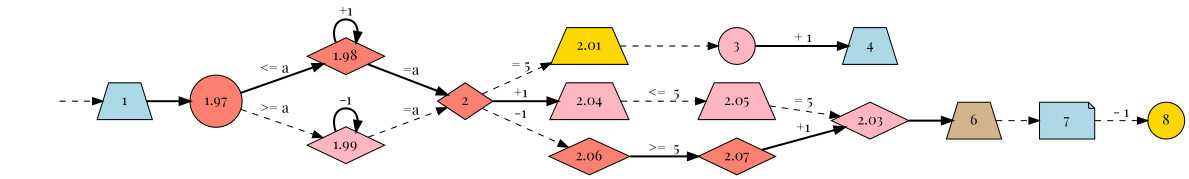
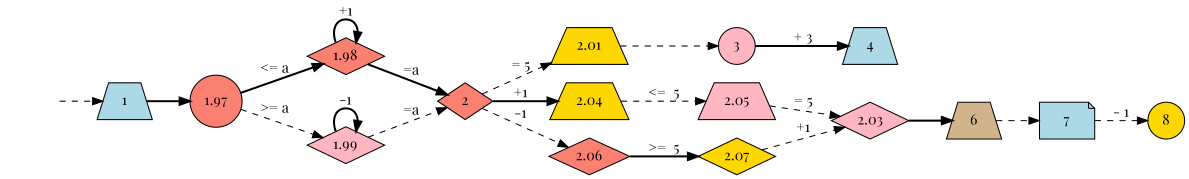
edge "3" -> "4": label "+ 1" -> "+ 3"
node "2.04": fillcolor lightpink -> gold
edge "2.07" -> "2.03": style bold -> dashed
node "2.07": fillcolor salmon -> gold
